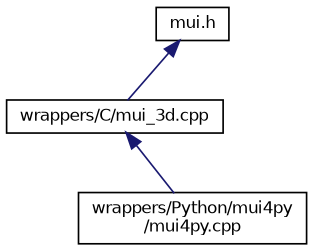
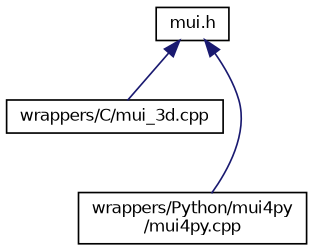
edge "wrappers/Python/mui4py /mui4py.cpp" -> "wrappers/C/mui_3d.cpp": now "wrappers/Python/mui4py /mui4py.cpp" -> "mui.h"
